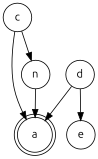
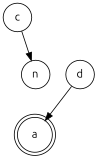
edge "c" -> "a": removed
edge "n" -> "a": removed
node "e": removed
